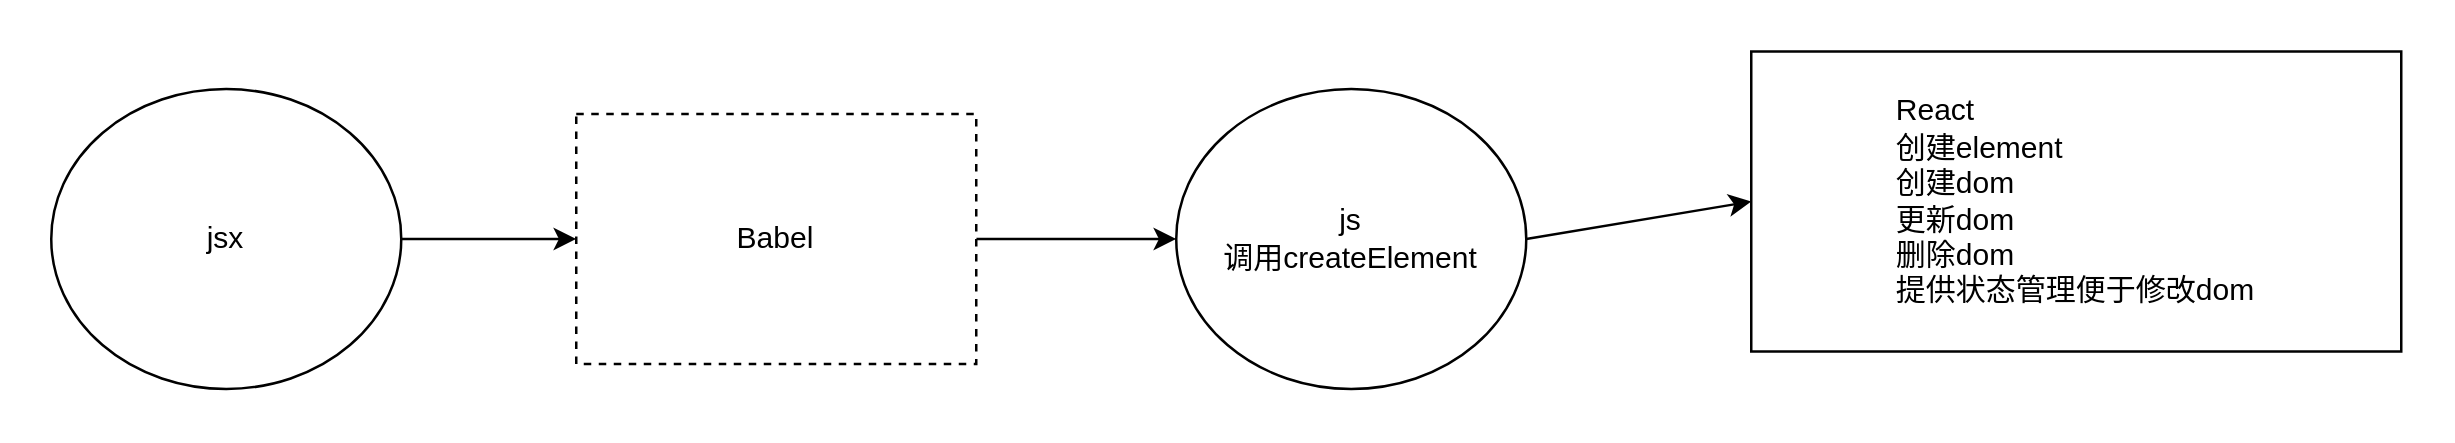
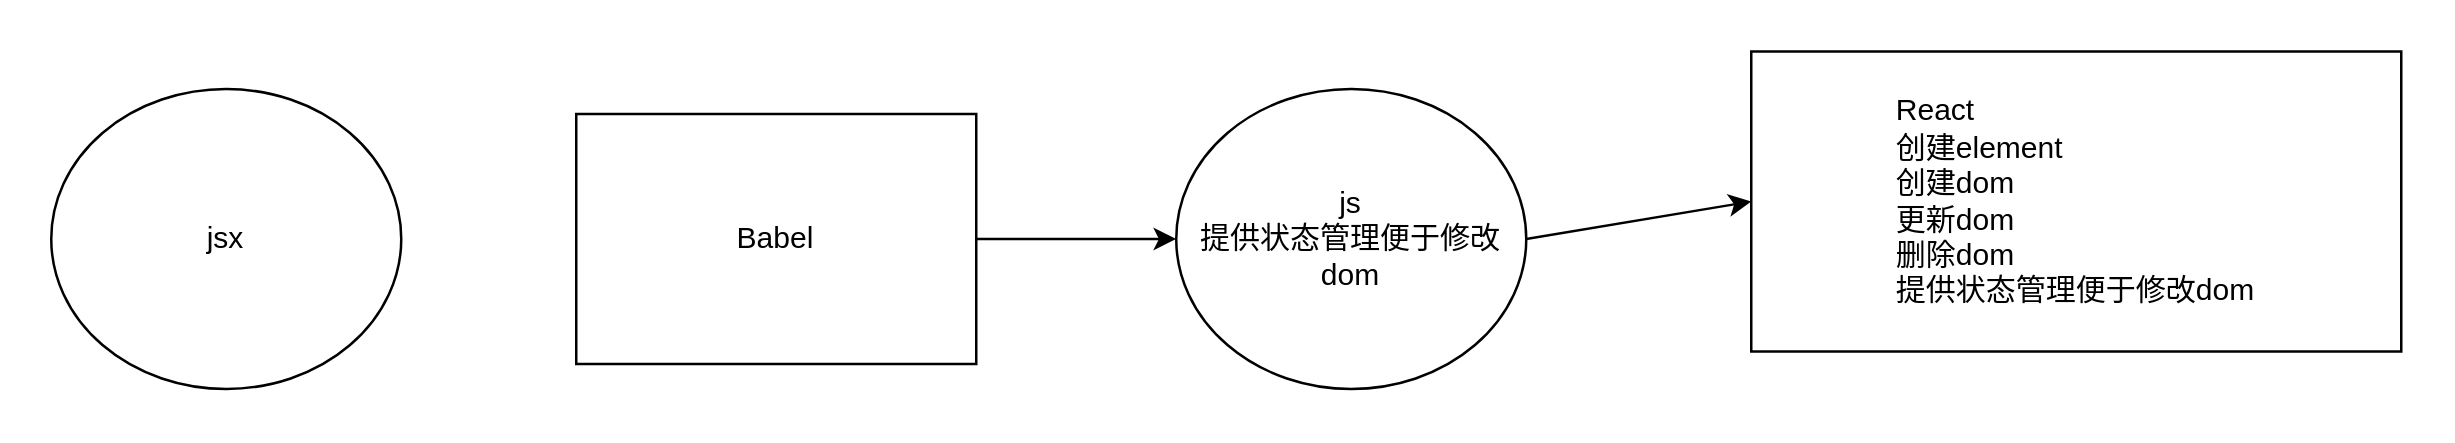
edge "jsx" -> "Babel": removed
node "Babel": style dashed -> solid
node "js 调用createElement": label "js 调用createElement" -> "js 提供状态管理便于修改dom"
